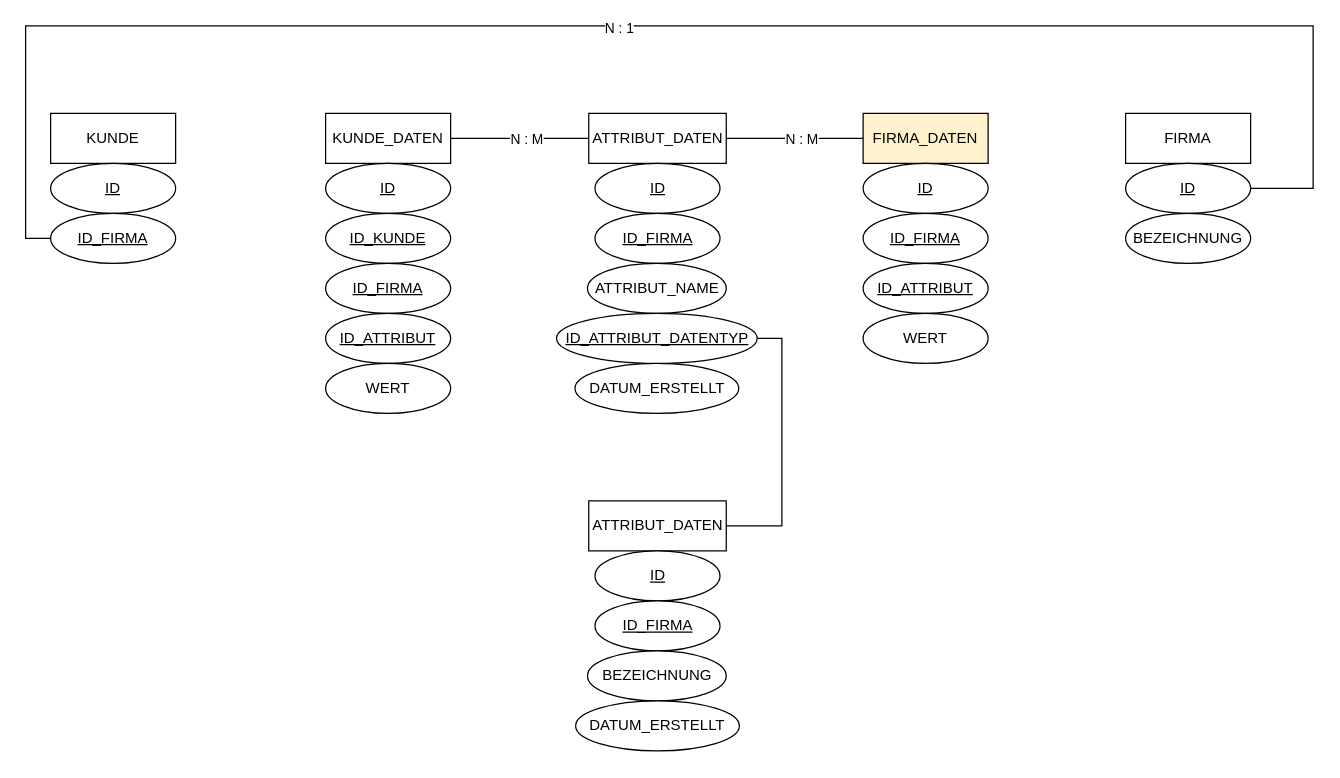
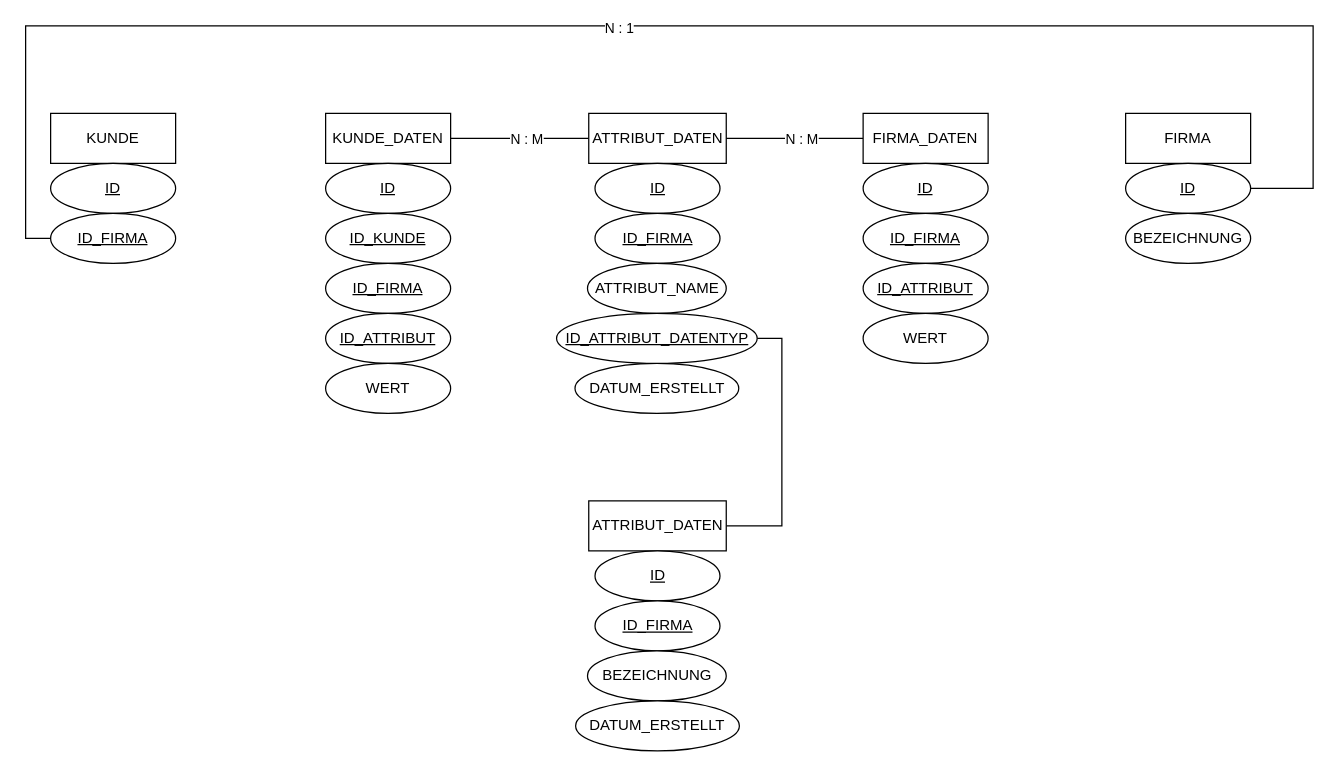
node "FIRMA_DATEN": fillcolor #fff2cc -> #ffffff
